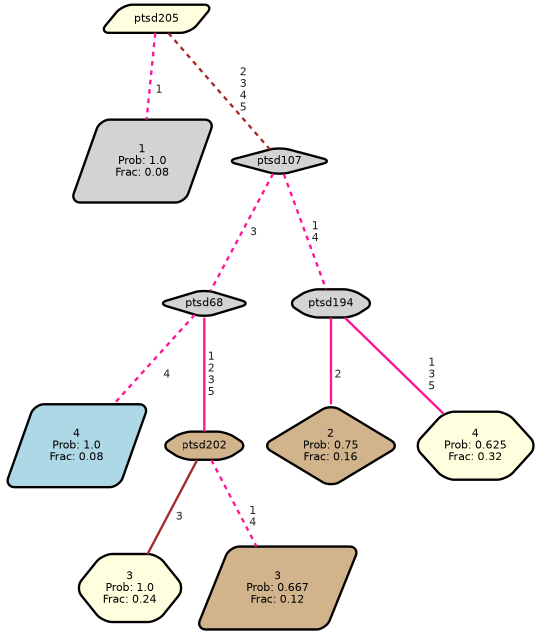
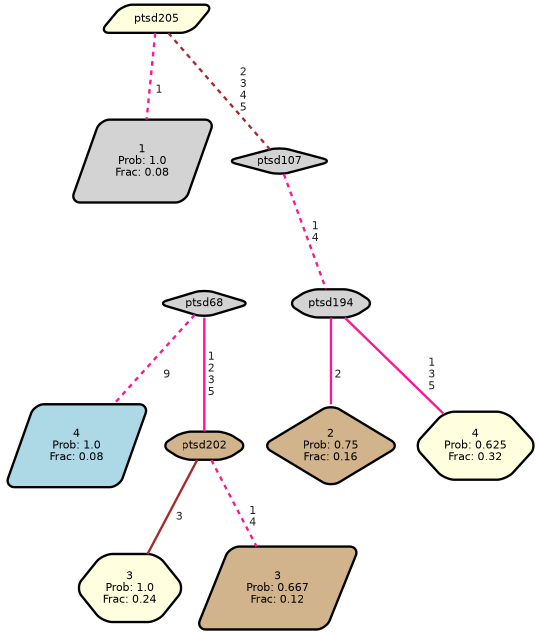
edge "ptsd107" -- "ptsd68": removed, label "3"
edge "ptsd68" -- "4 Prob: 1.0 Frac: 0.08": label " 4" -> " 9"
